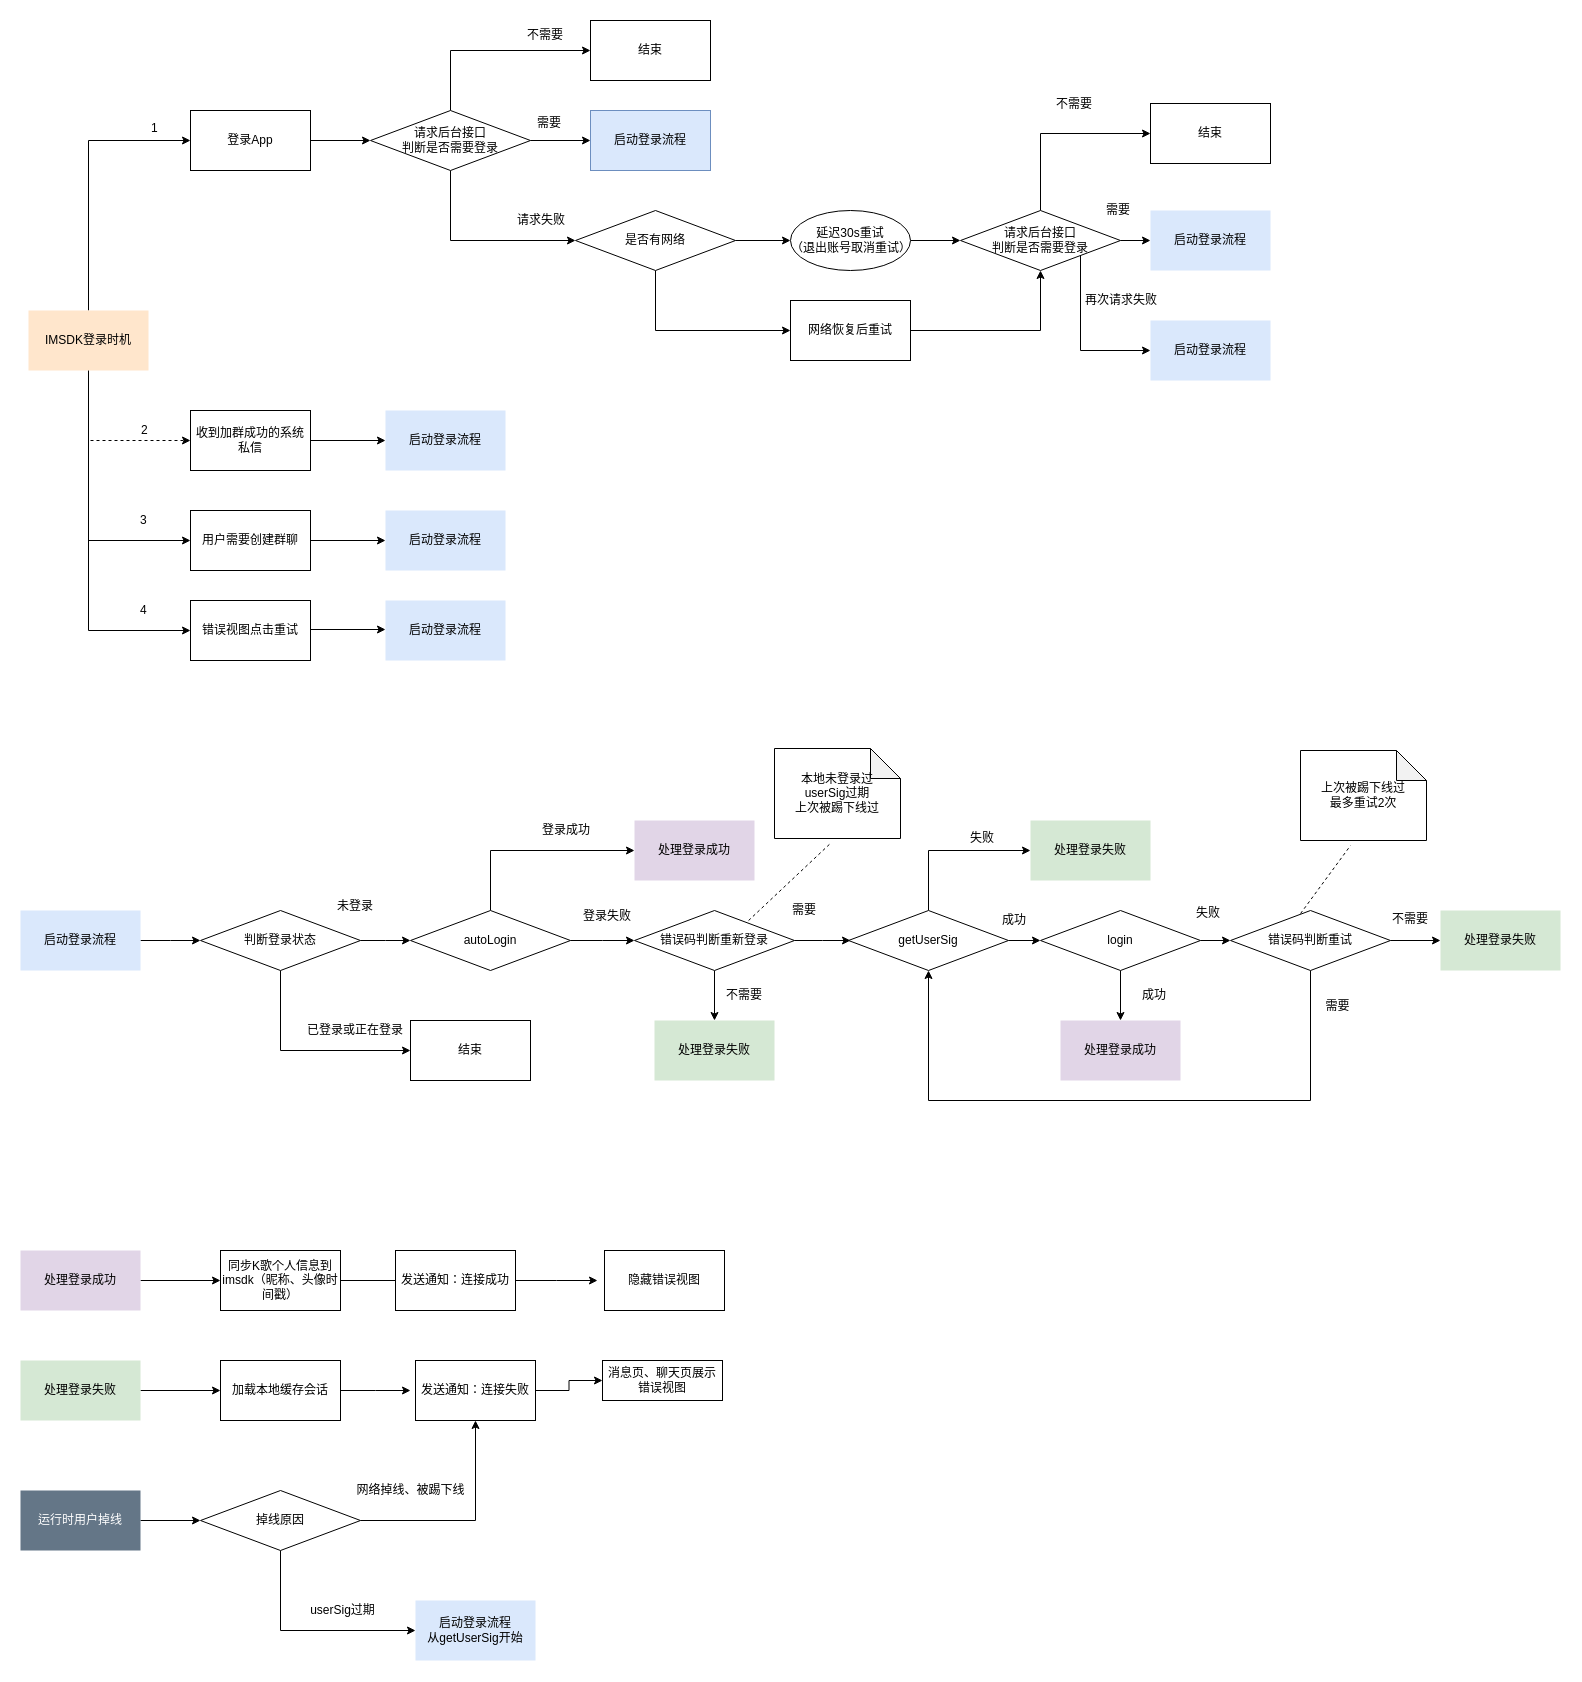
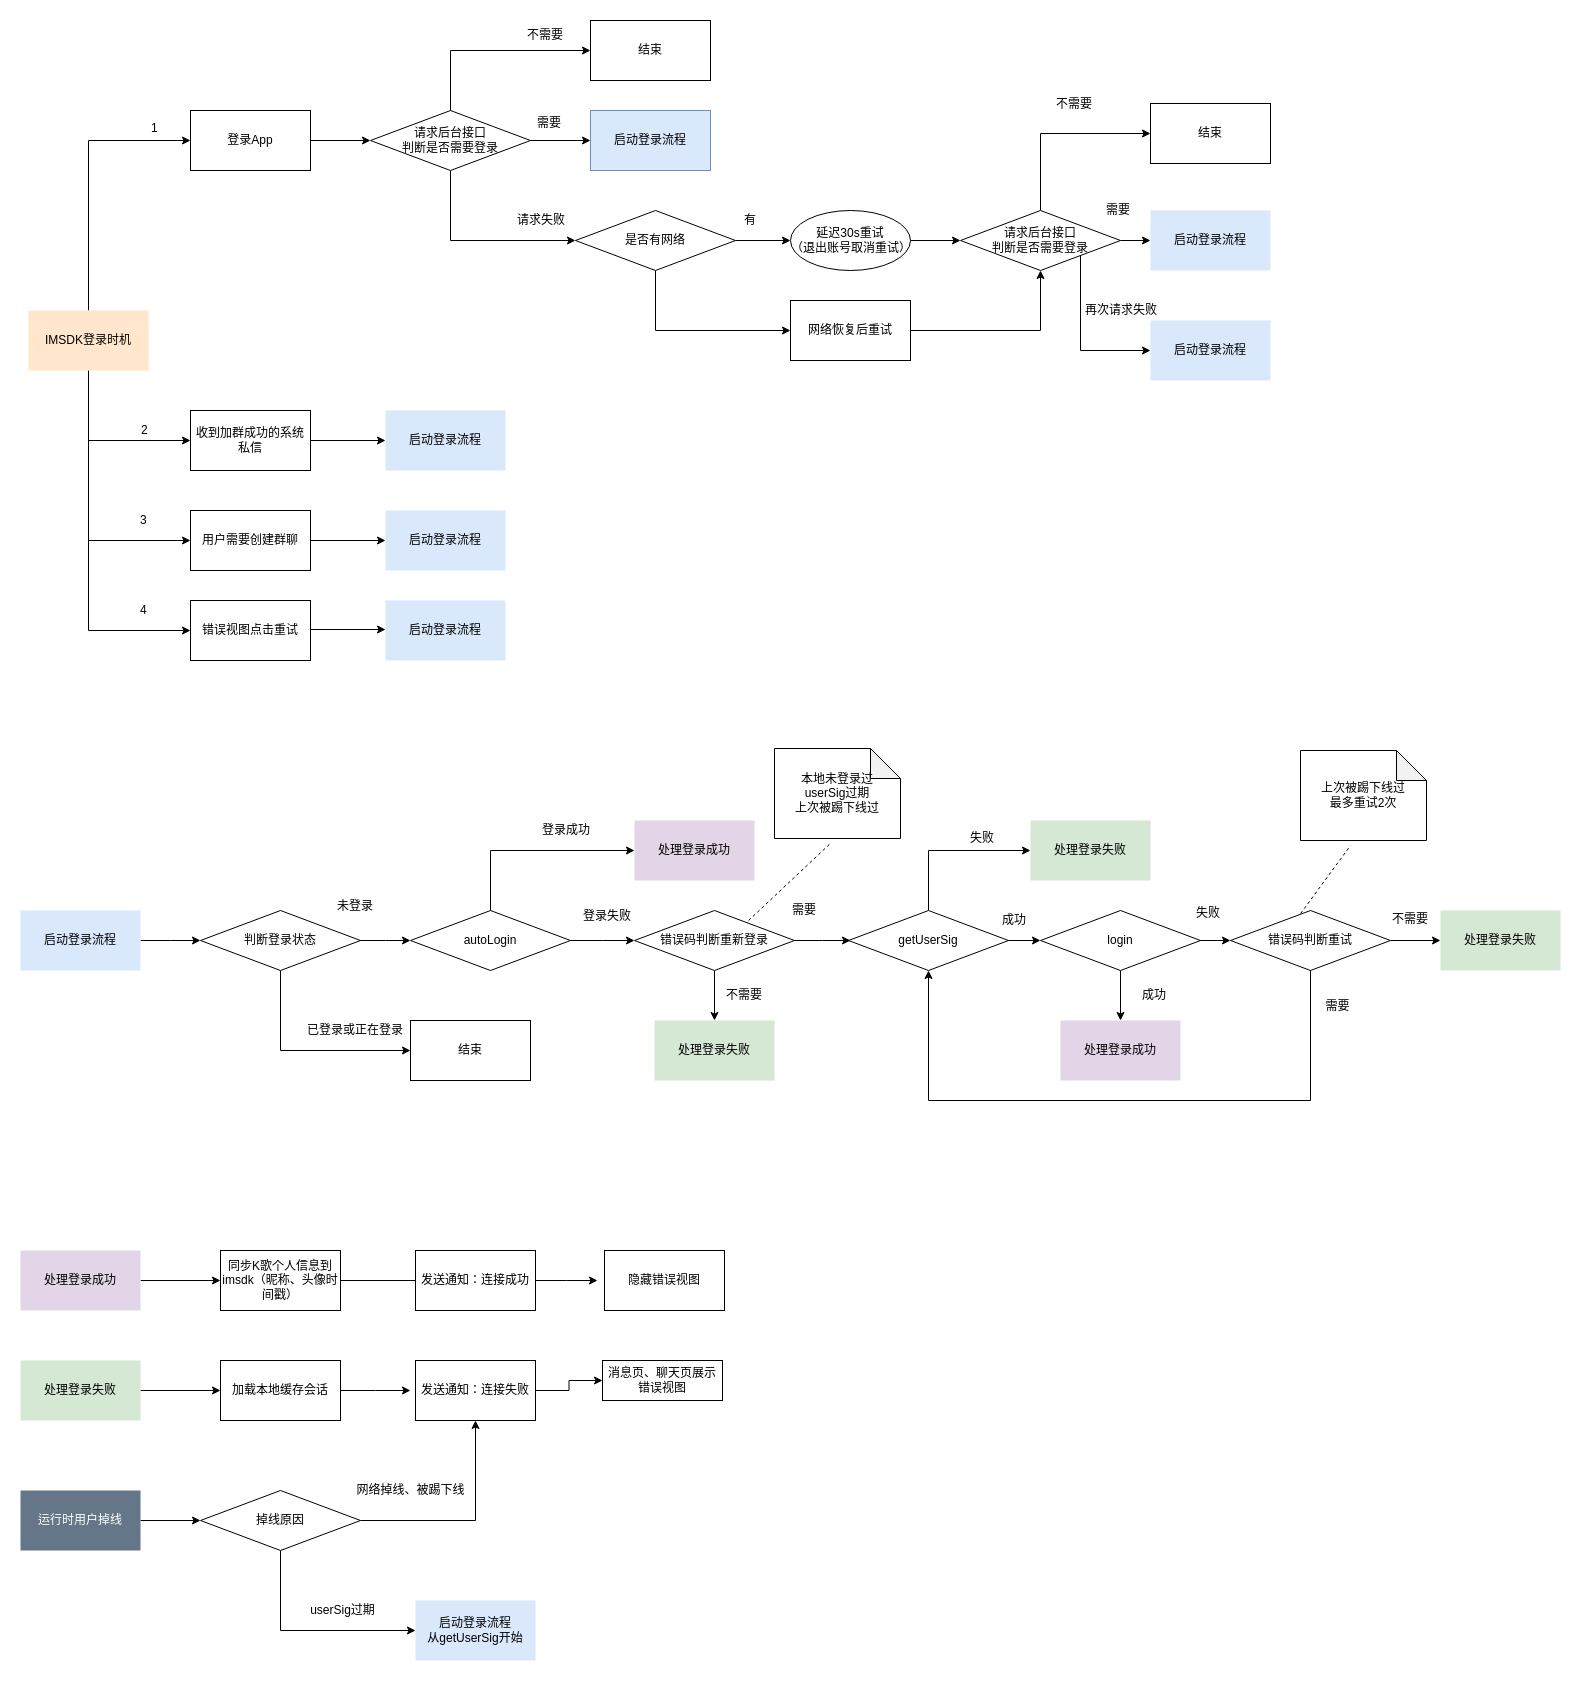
node "有": added
node "再次请求失败": moved (1129, 301) -> (1129, 311)
edge "IMSDK登录时机" -> "收到加群成功的系统私信": style dashed -> solid
node "发送通知：连接成功": moved (456, 1281) -> (476, 1281)
